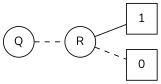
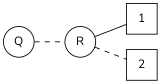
node "0": label "0" -> "2"
